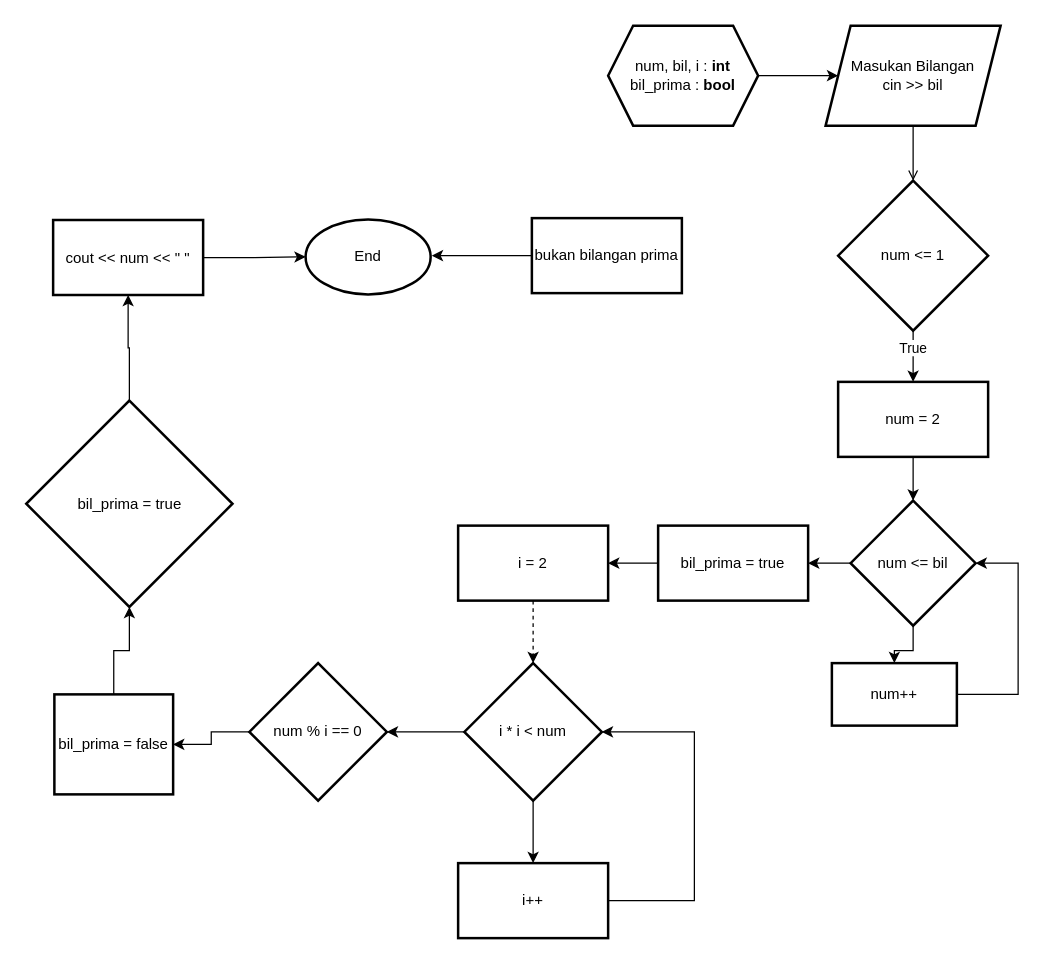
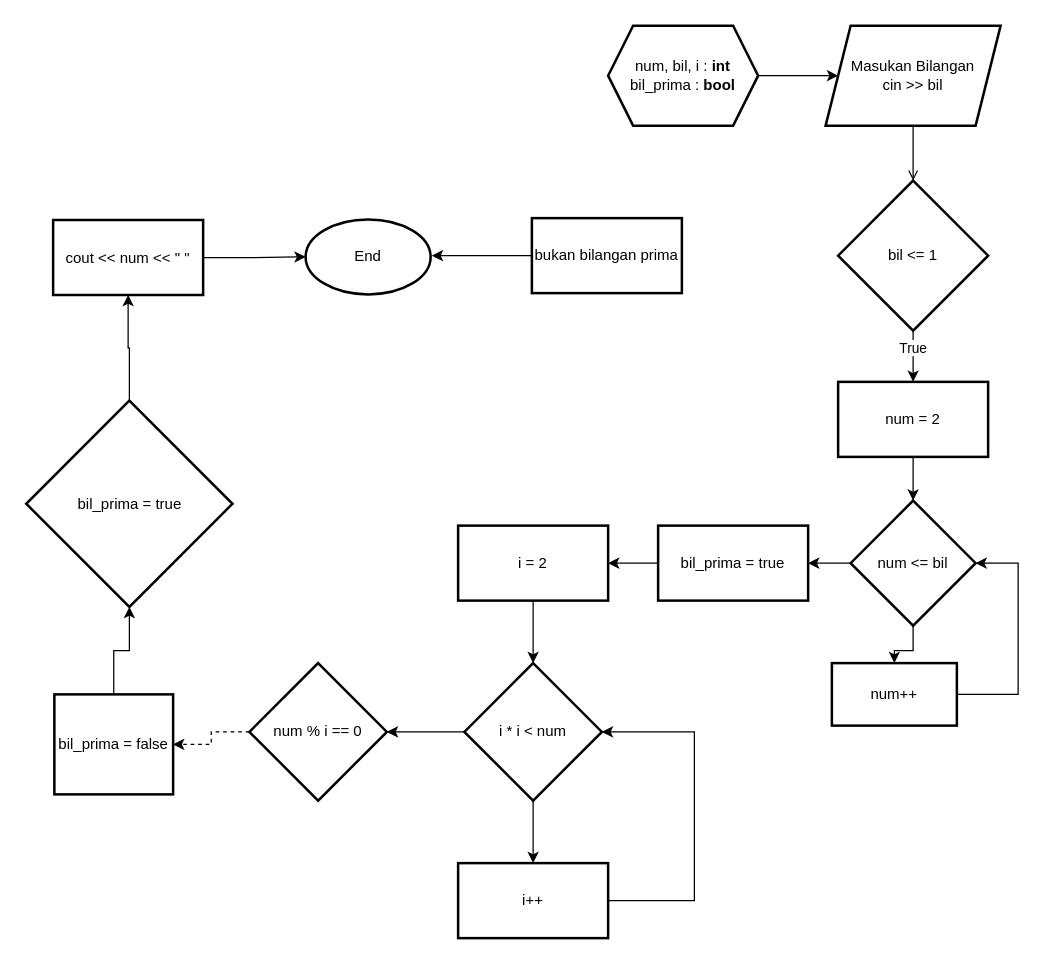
node "num <= 1": label "num <= 1" -> "bil <= 1"
edge "i = 2" -> "i * i < num": style dashed -> solid
edge "num % i == 0" -> "bil_prima = false": style solid -> dashed
